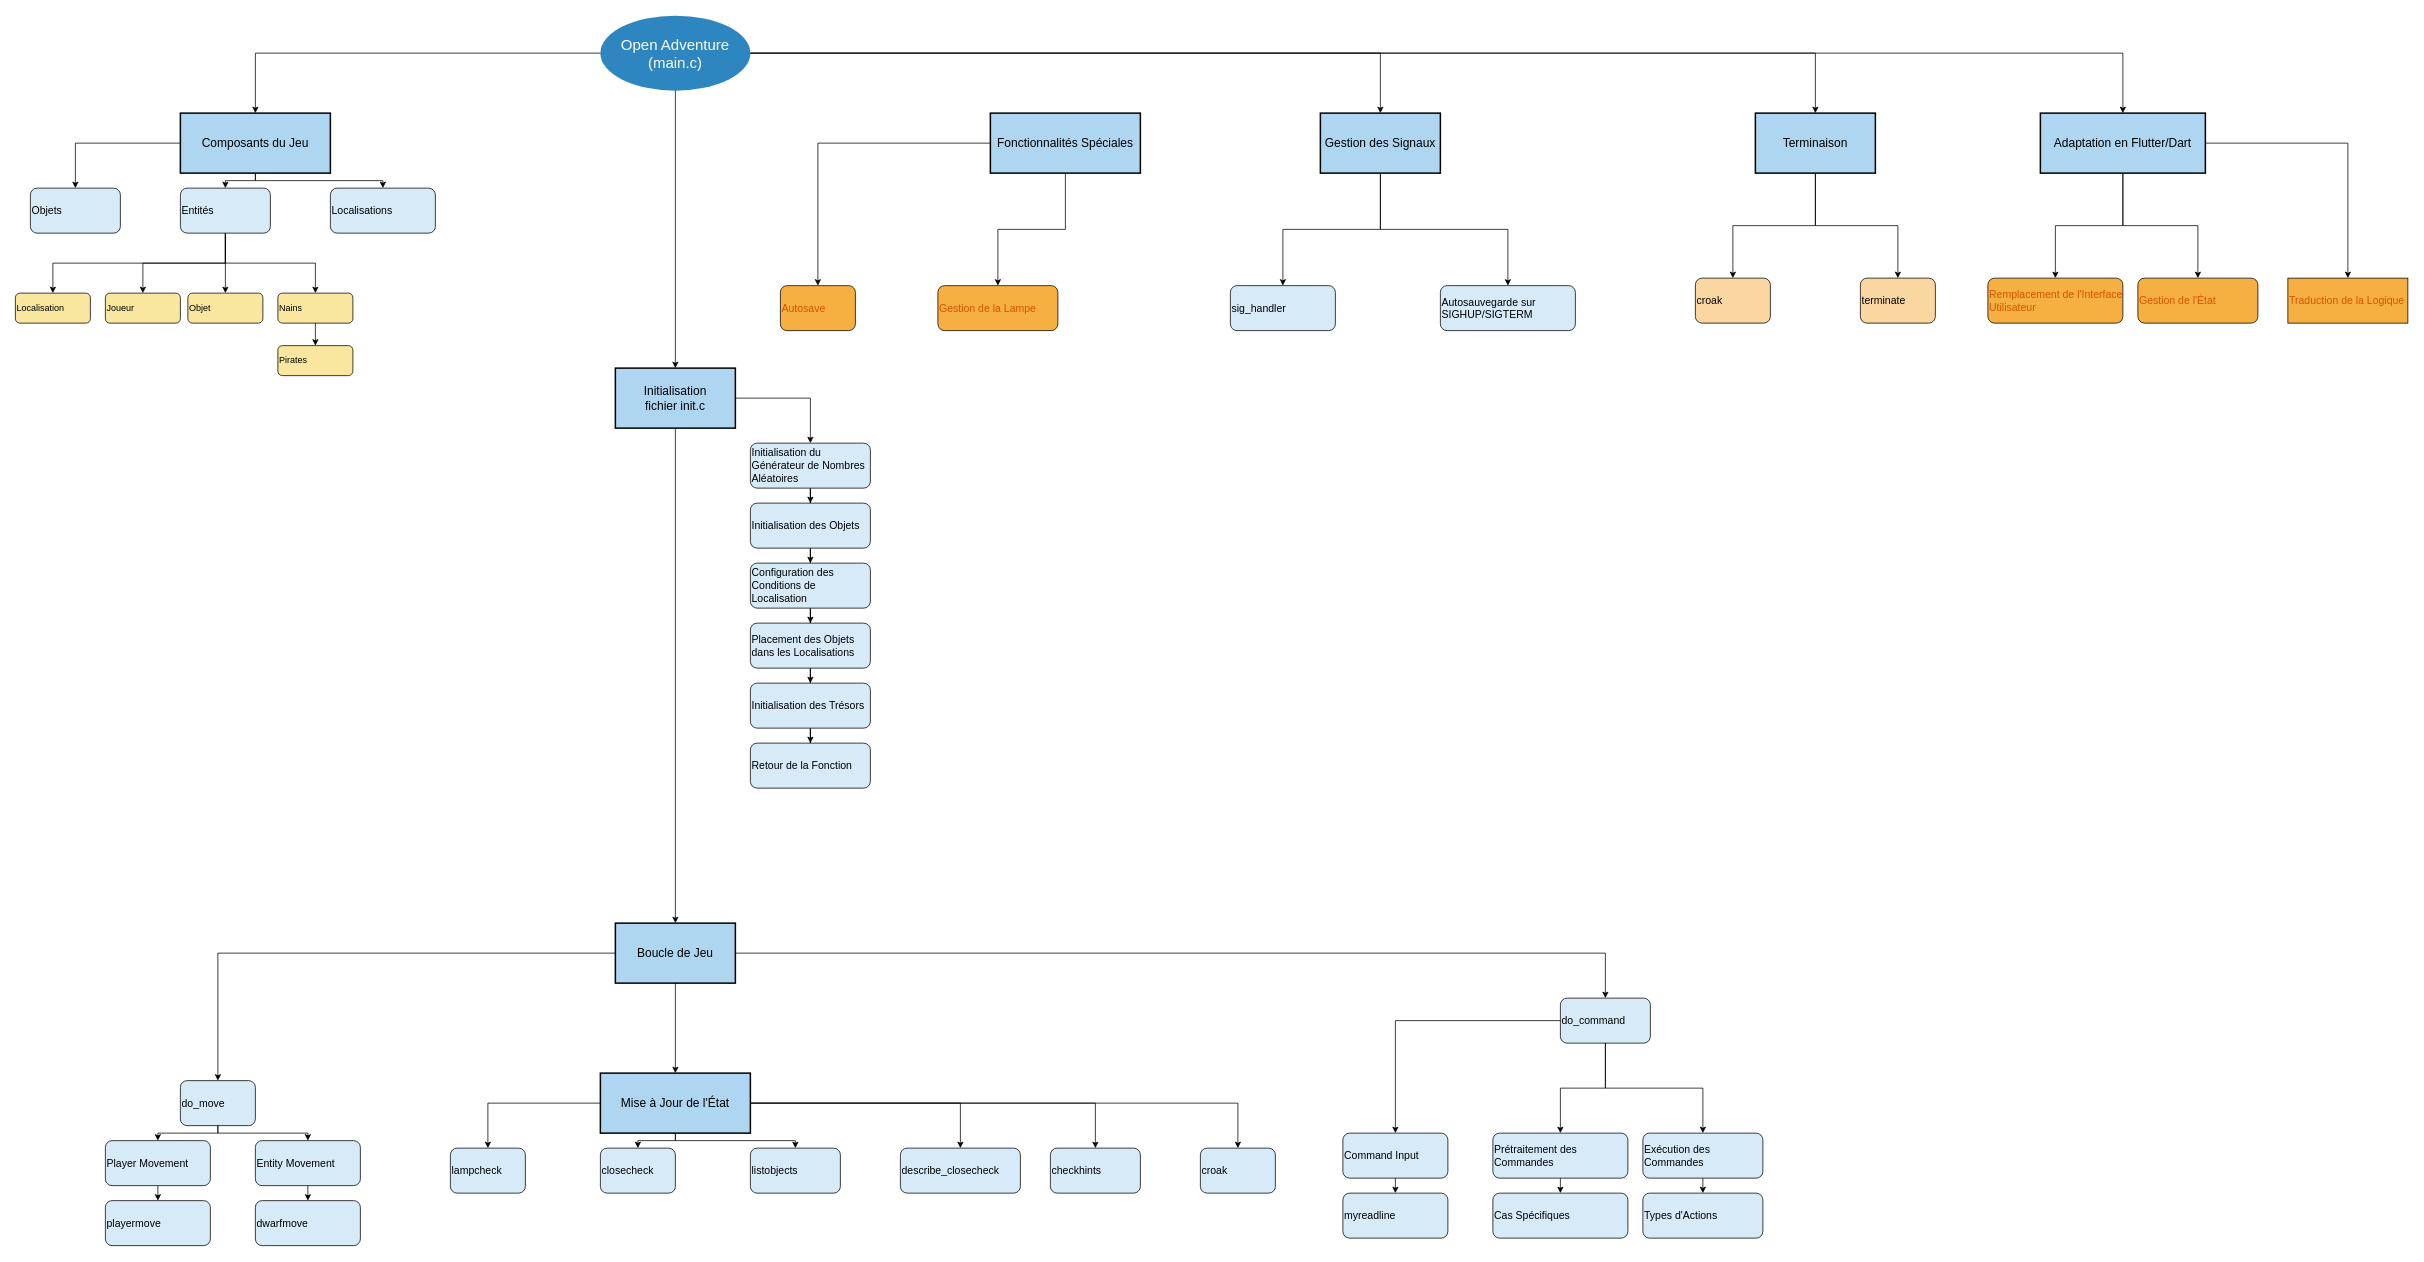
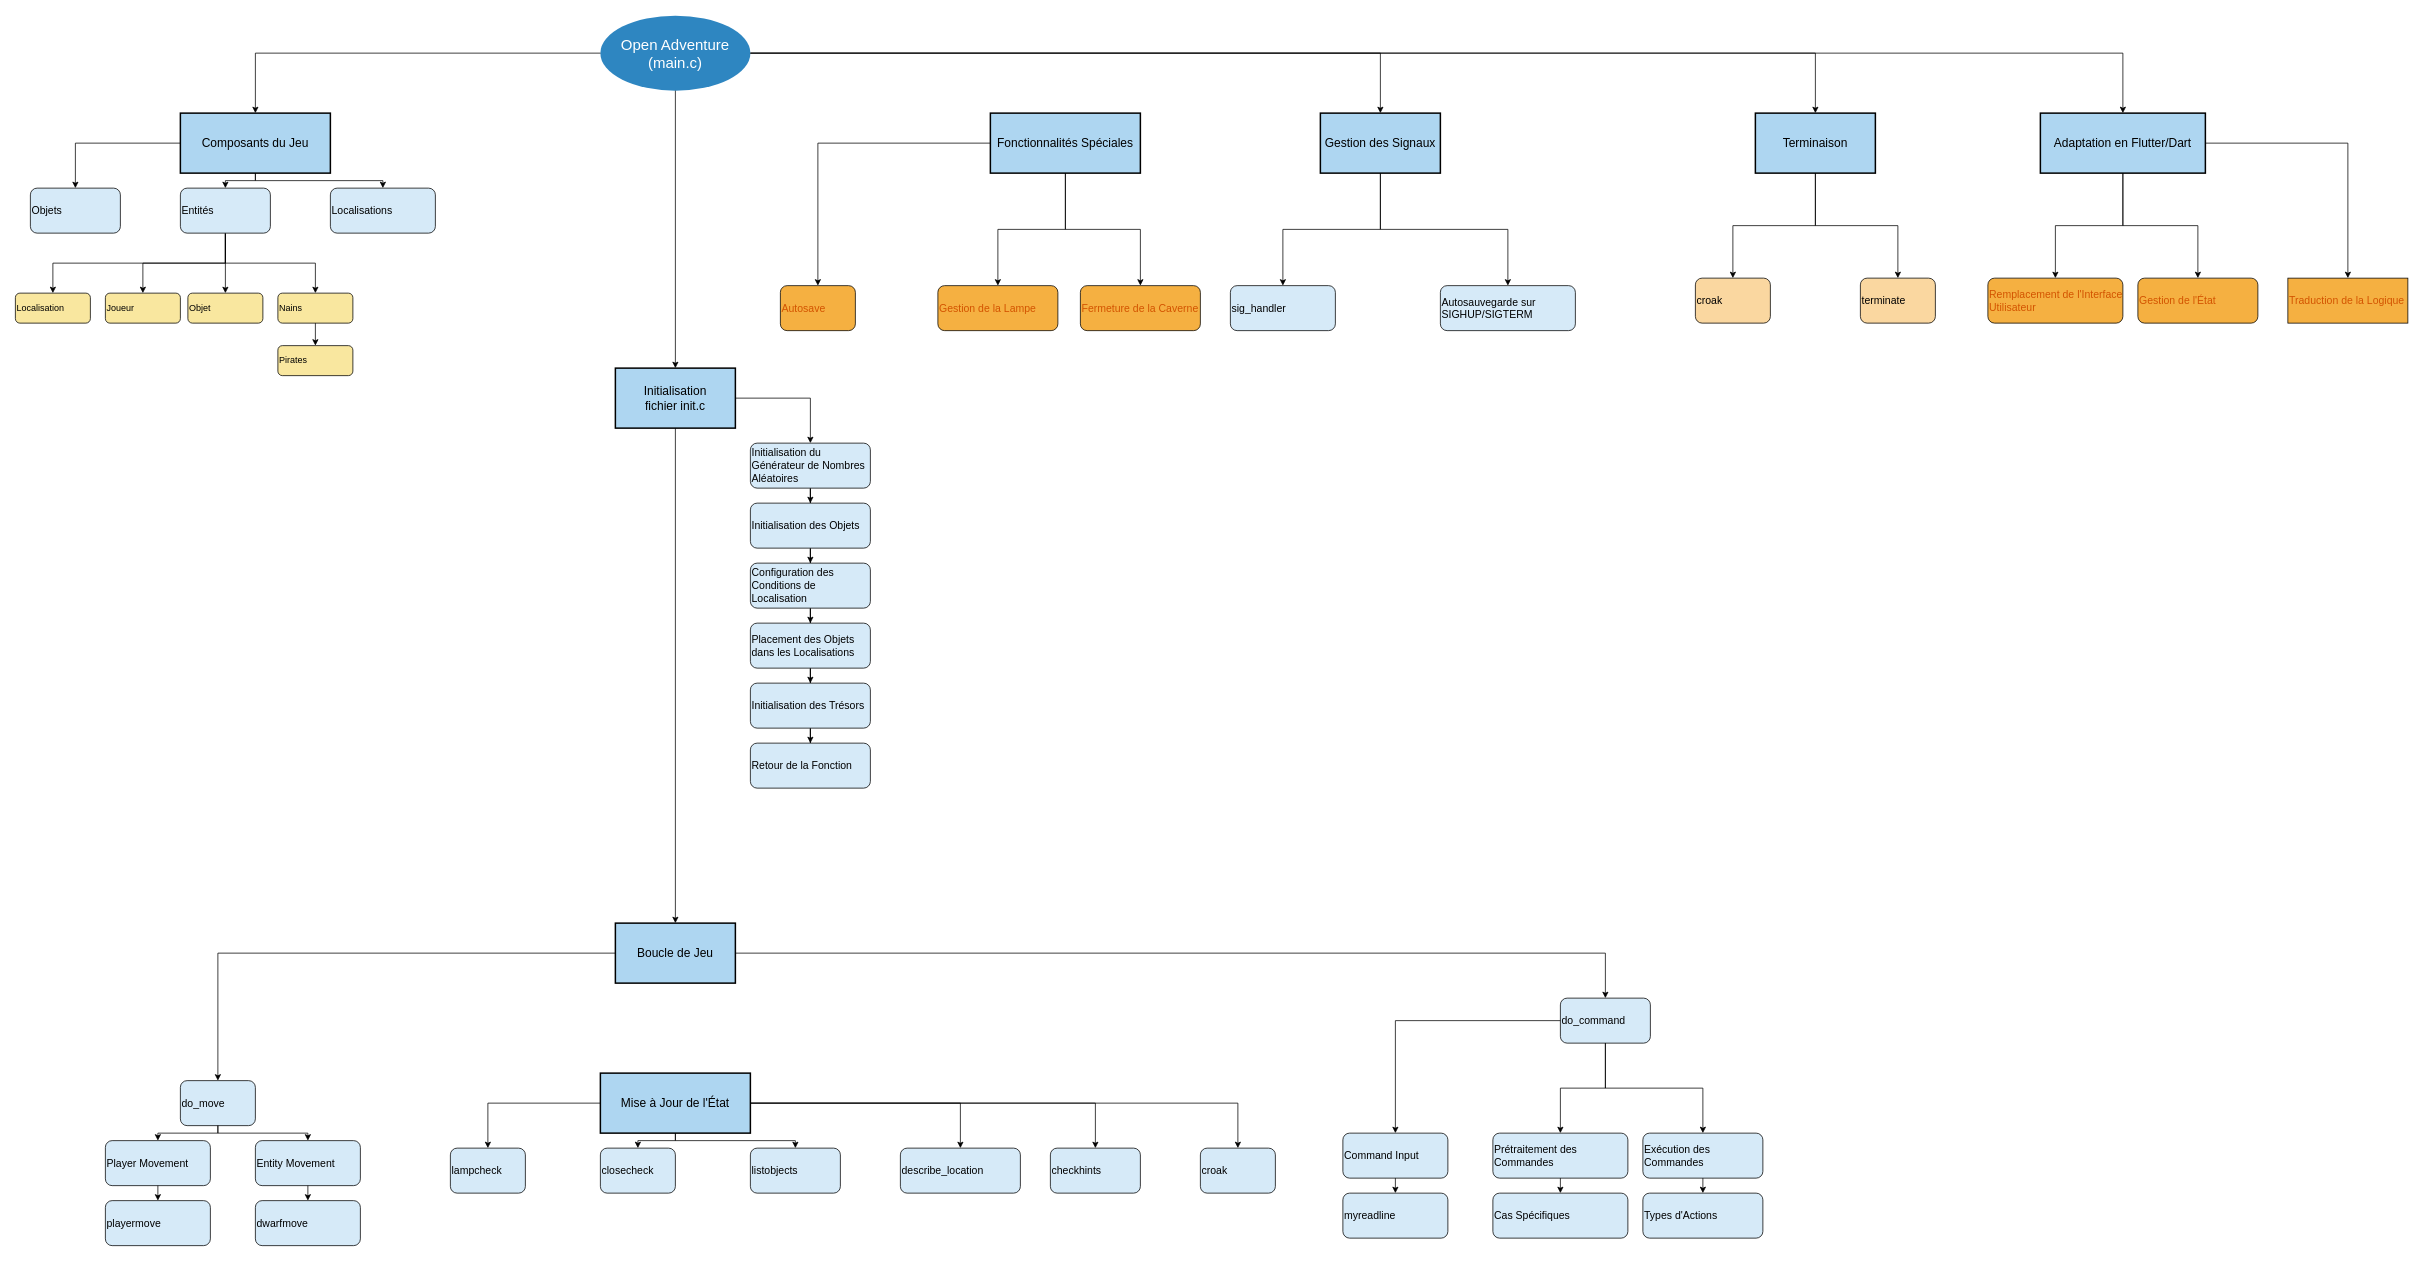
edge "Fonctionnalités Spéciales" -> "Fermeture de la Caverne": added
node "Fermeture de la Caverne": added
edge "Boucle de Jeu" -> "Mise à Jour de l'État": removed
node "describe_closecheck": label "describe_closecheck" -> "describe_location"
